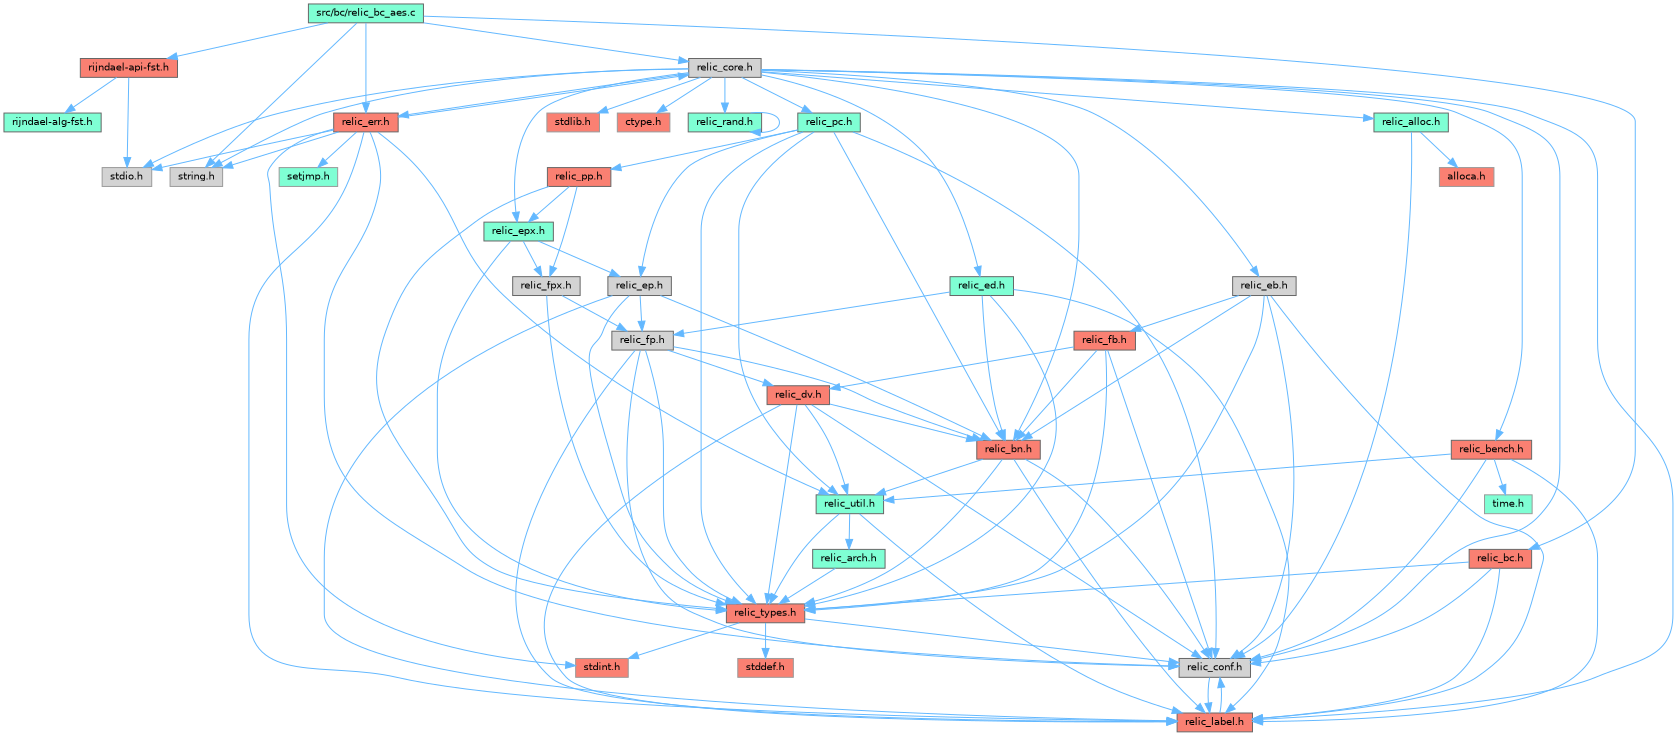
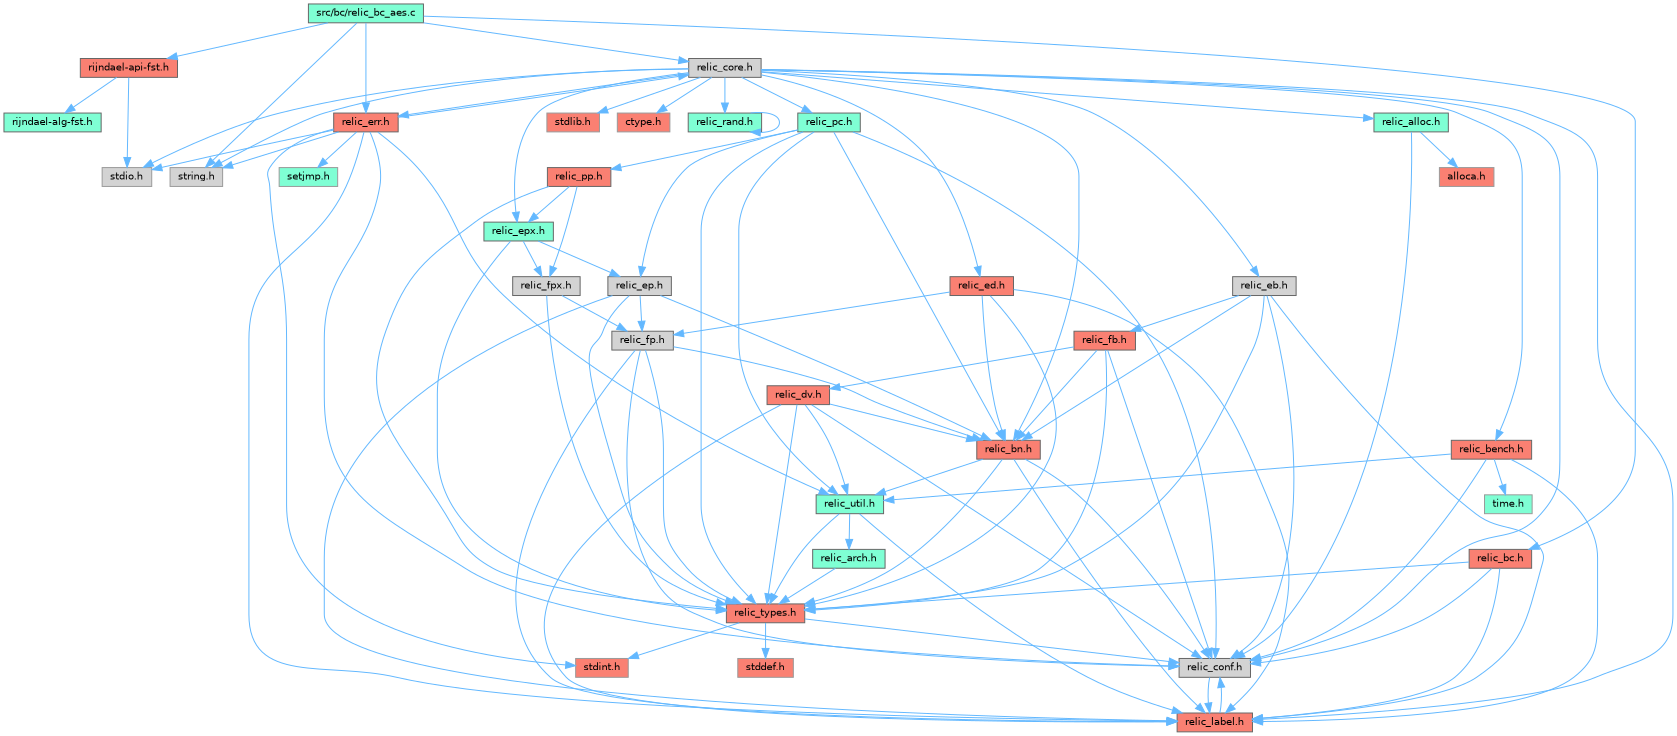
node "relic_ed.h": fillcolor aquamarine -> salmon
edge "relic_fp.h" -> "relic_dv.h": removed
